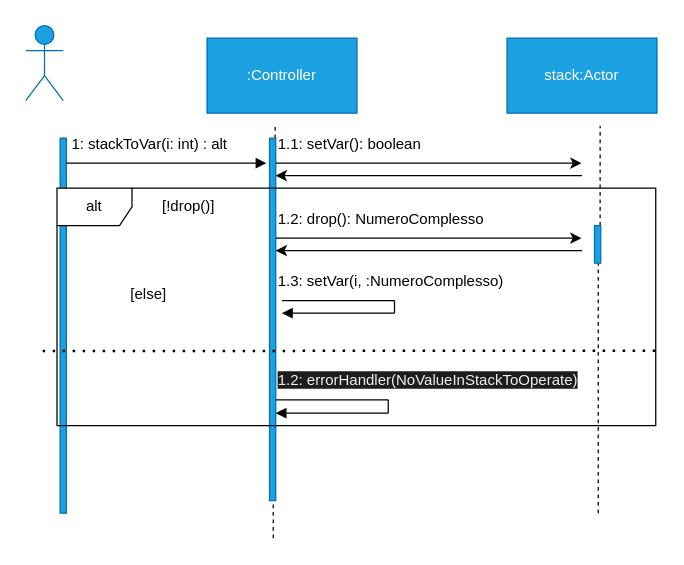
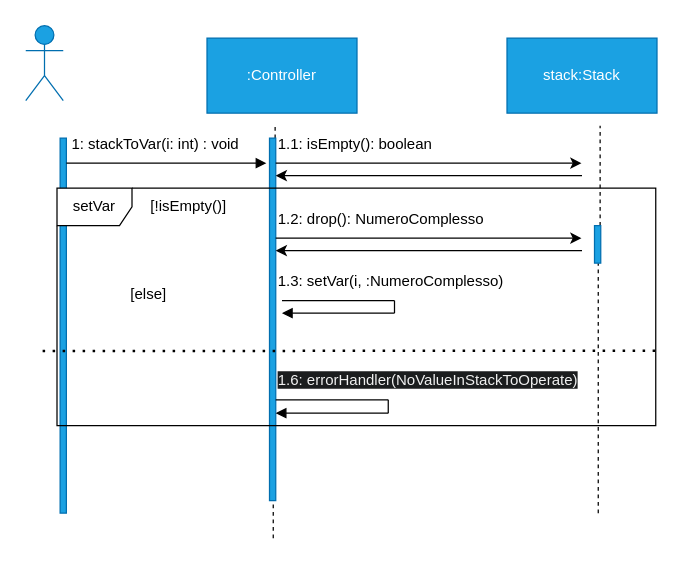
node "stack:Actor": label "stack:Actor" -> "stack:Stack"
node "1: stackToVar(i: int) : alt": label "1: stackToVar(i: int) : alt" -> "1: stackToVar(i: int) : void"
node "1.1: setVar(): boolean": label "1.1: setVar(): boolean" -> "1.1: isEmpty(): boolean"
node "alt": label "alt" -> "setVar"
node "[!drop()]": label "[!drop()]" -> "[!isEmpty()]"
node "1.2: errorHandler(NoValueInStackToOperate)": label "1.2: errorHandler(NoValueInStackToOperate)" -> "1.6: errorHandler(NoValueInStackToOperate)"
